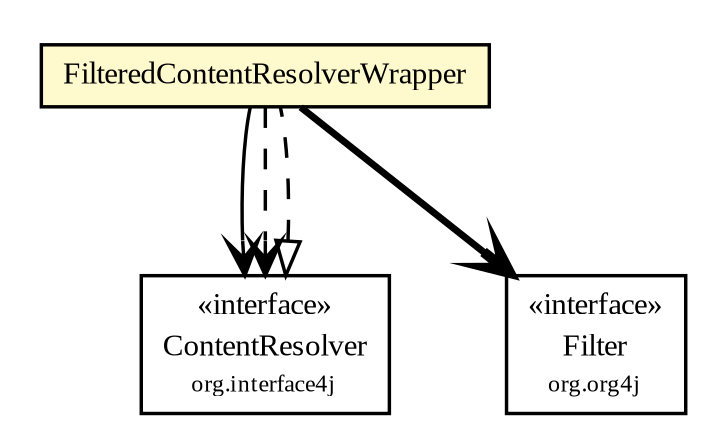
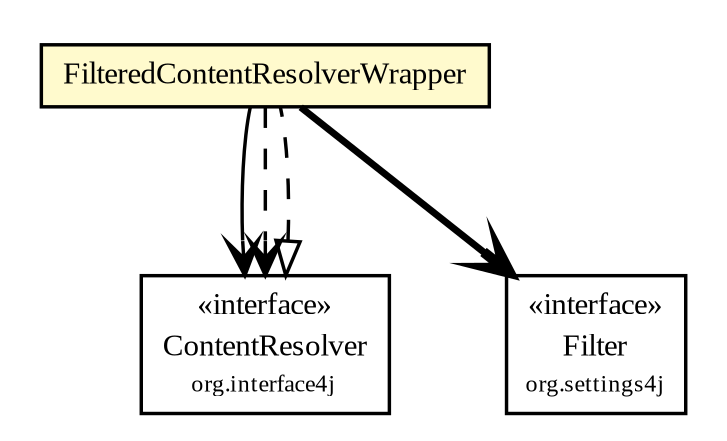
node "Filter": text "org.org4j" -> "org.settings4j"
